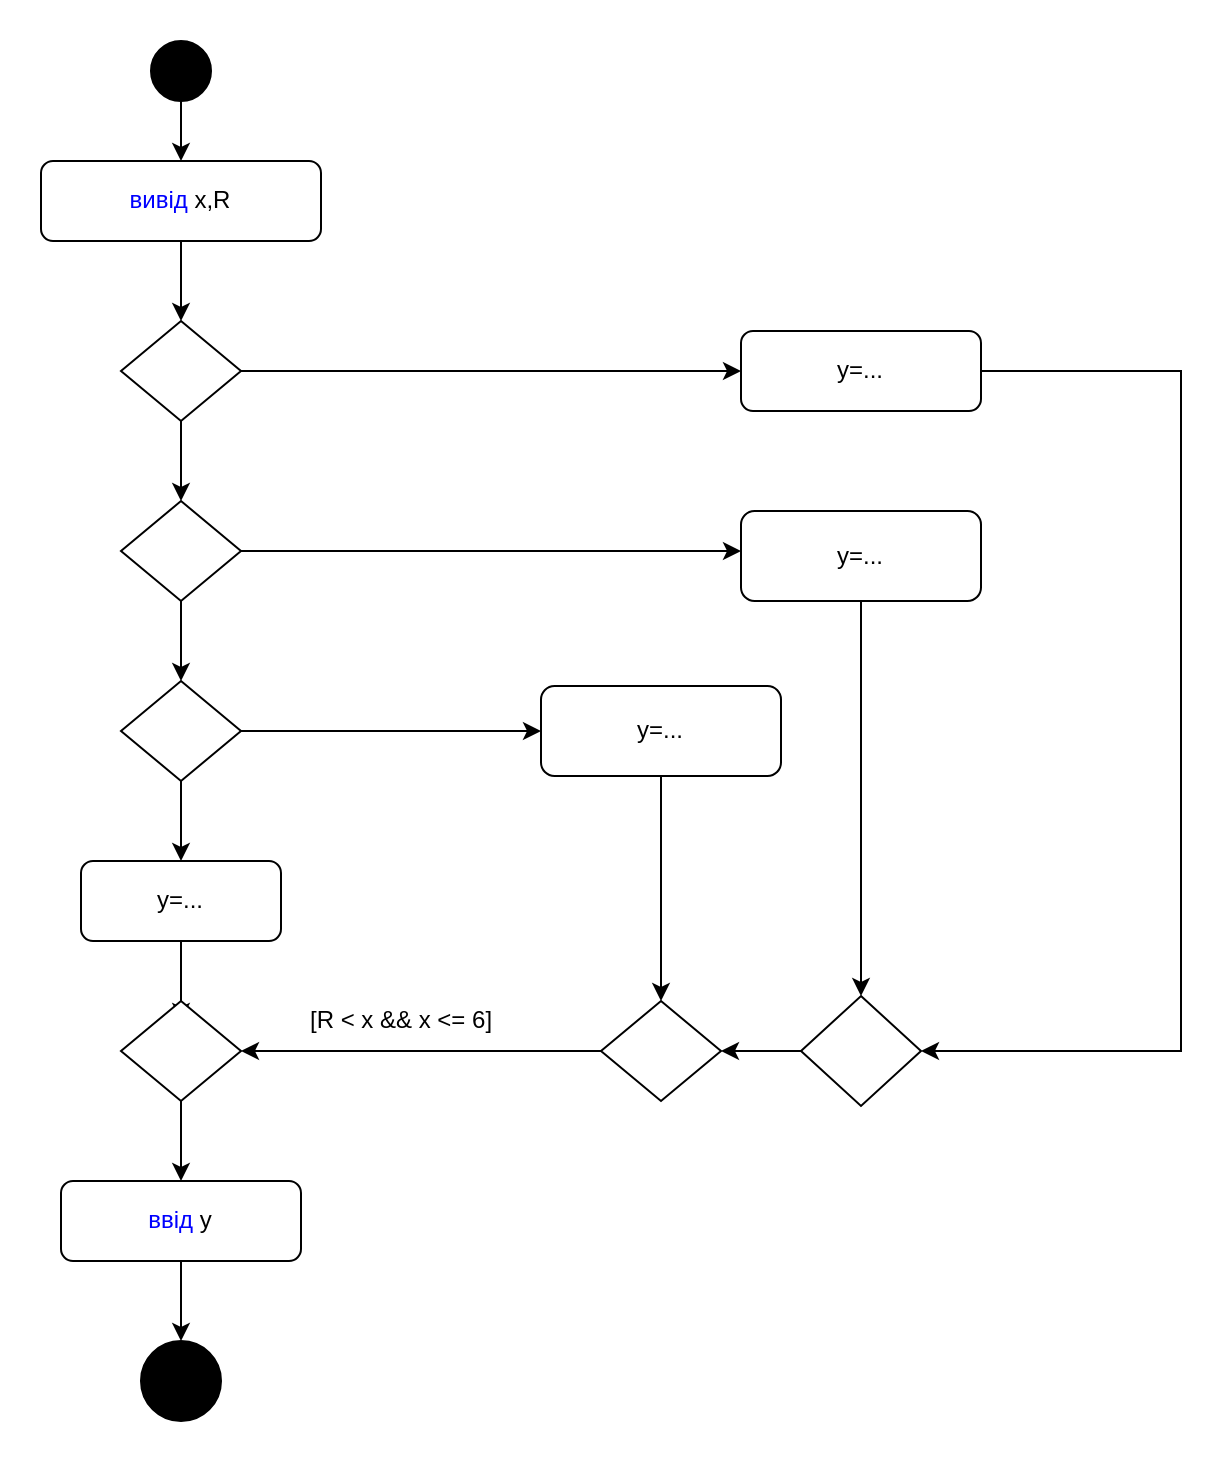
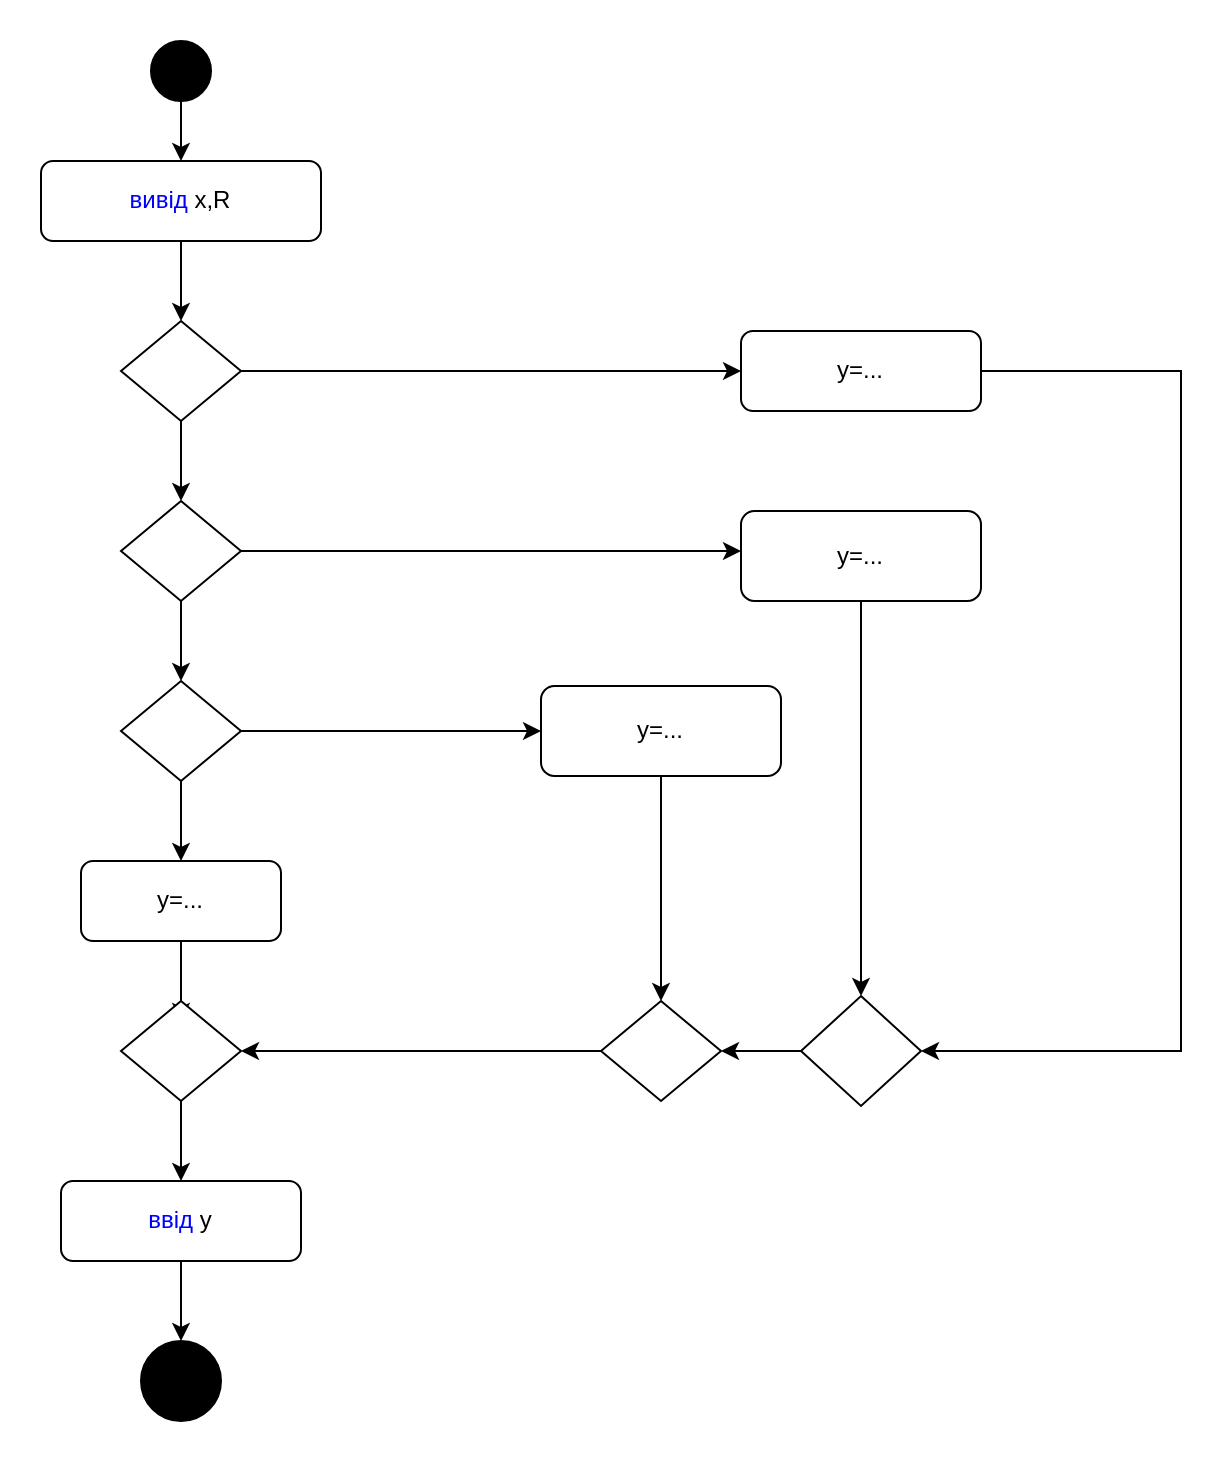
node "[R < x && x <= 6]": removed
